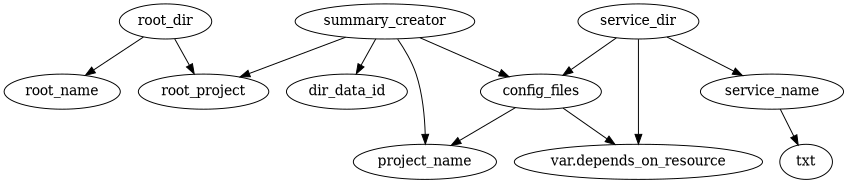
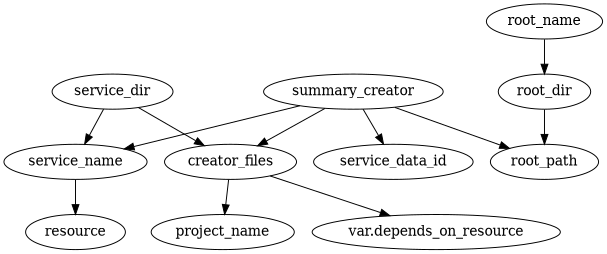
edge "root_dir" -> "root_name": reversed
edge "summary_creator" -> "project_name": now "summary_creator" -> "service_name"
edge "service_dir" -> "var.depends_on_resource": removed
node "root_project": label "root_project" -> "root_path"
node "dir_data_id": label "dir_data_id" -> "service_data_id"
node "config_files": label "config_files" -> "creator_files"
node "txt": label "txt" -> "resource"
